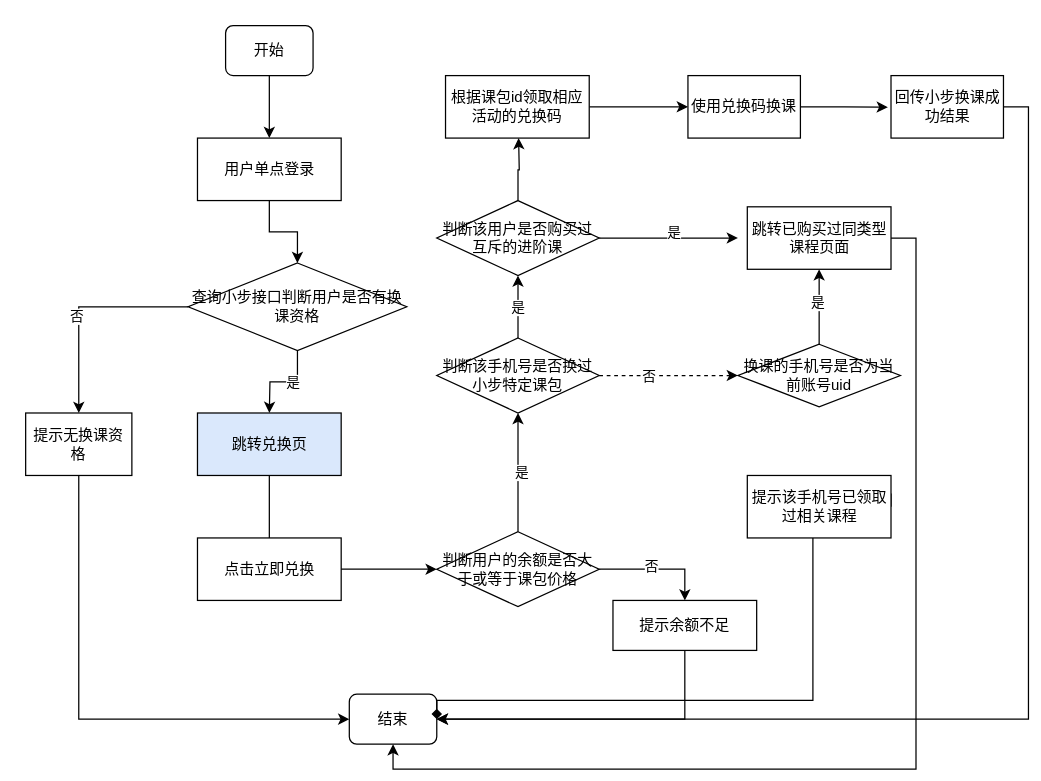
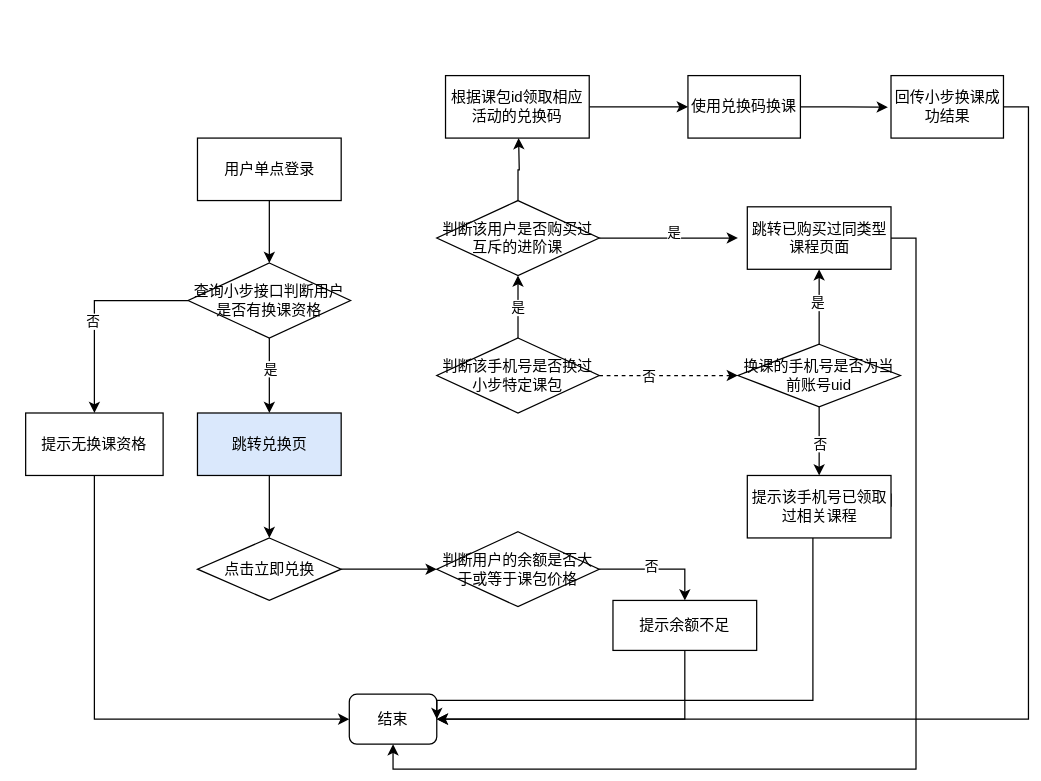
node "开始": removed
edge "开始" -> "用户单点登录": removed
node "查询小步接口判断用户是否有换课资格": size 219x88 -> 163x75
edge "换课的手机号是否为当前账号uid" -> "提示该手机号已领取过相关课程": added, label "否"
node "提示无换课资格": size 106x63 -> 138x63
edge "判断用户的余额是否大于或等于课包价格" -> "判断该手机号是否换过小步特定课包": removed, label "是"
edge "跳转兑换页" -- "点击立即兑换": arrowhead none -> classic
node "点击立即兑换": shape rectangle -> diamond
edge "提示该手机号已领取过相关课程" -> "结束": arrowhead diamond -> classic
